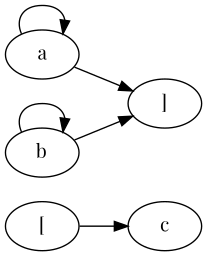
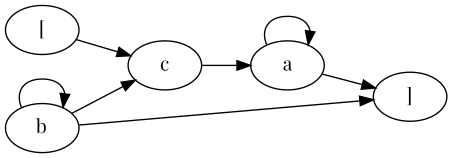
edge "c" -> "a": added
edge "b" -> "c": added
